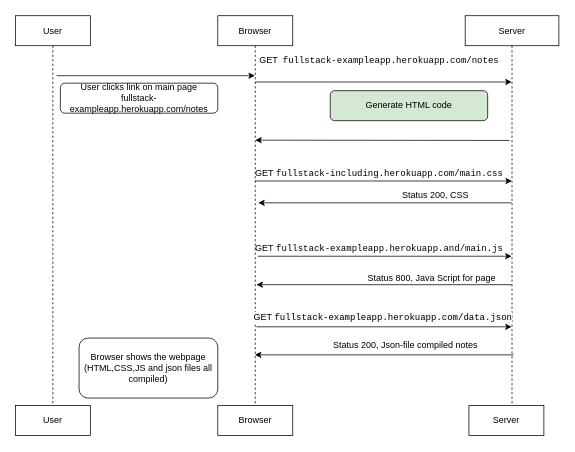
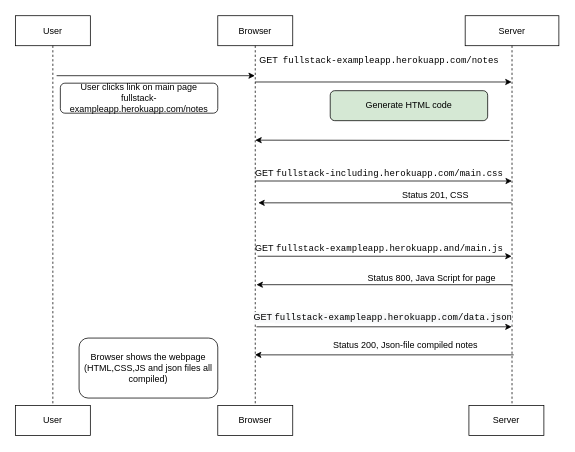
node "Status 200, CSS": label "Status 200, CSS" -> "Status 201, CSS"
